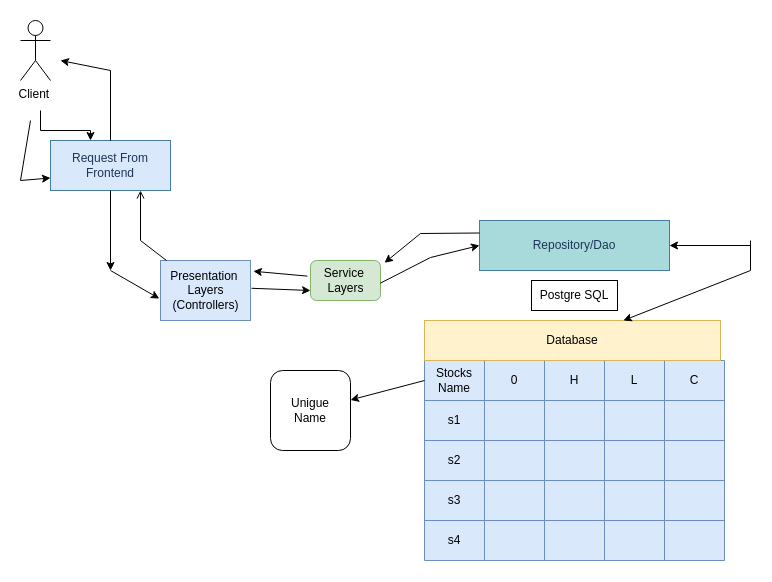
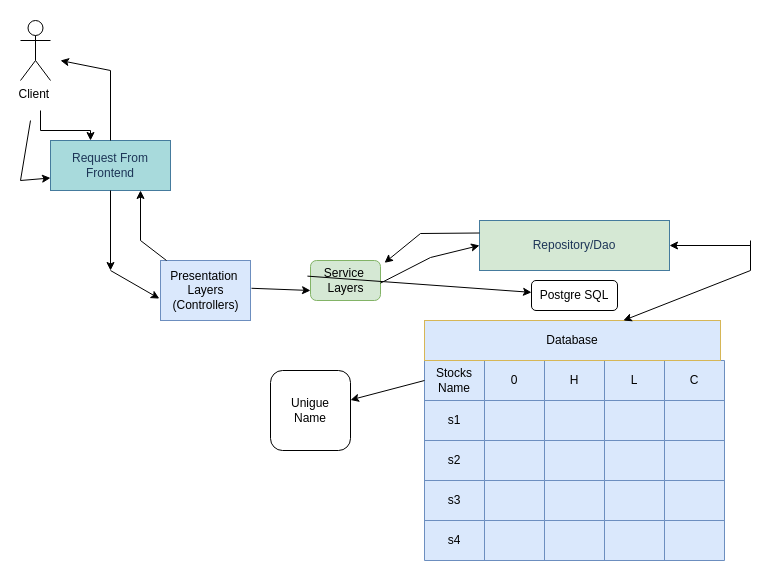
node "Request From Frontend": fillcolor #dae8fc -> #a8dadc
edge "Presentation Layers (Controllers)" -> "Request From Frontend": arrowhead open -> classic
node "Repository/Dao": fillcolor #a8dadc -> #d5e8d4
edge "Service Layers" -> "Presentation Layers (Controllers)": now "Service Layers" -> "Postgre SQL"
node "Postgre SQL": shape rectangle -> rounded rectangle
node "Database": fillcolor #fff2cc -> #dae8fc
